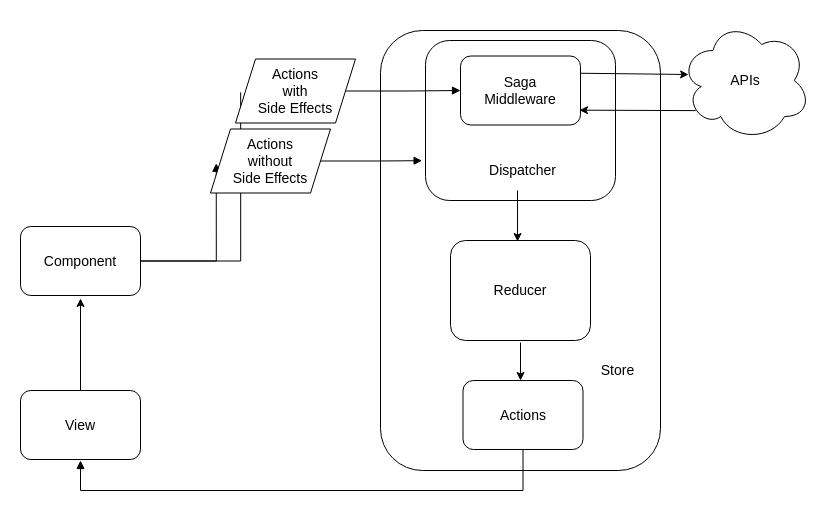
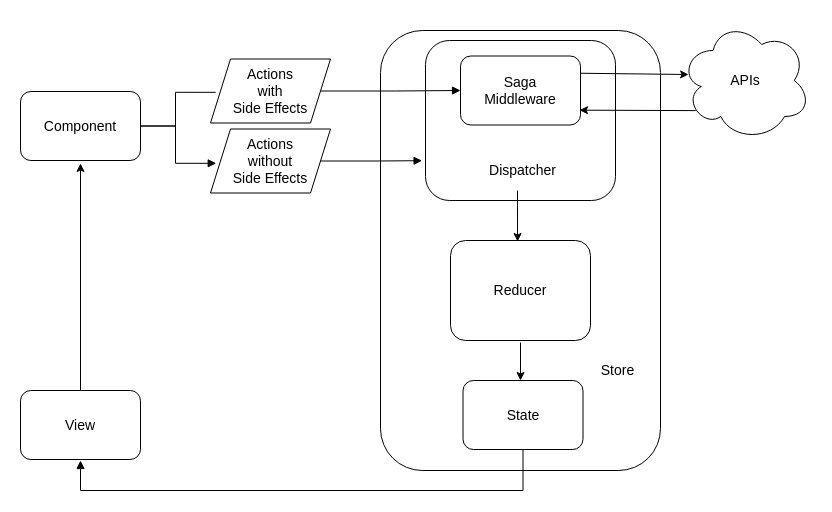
node "Actions with Side Effects": moved (296, 91) -> (271, 91)
node "Component": moved (81, 261) -> (81, 126)
node "Actions": label "Actions" -> "State"
